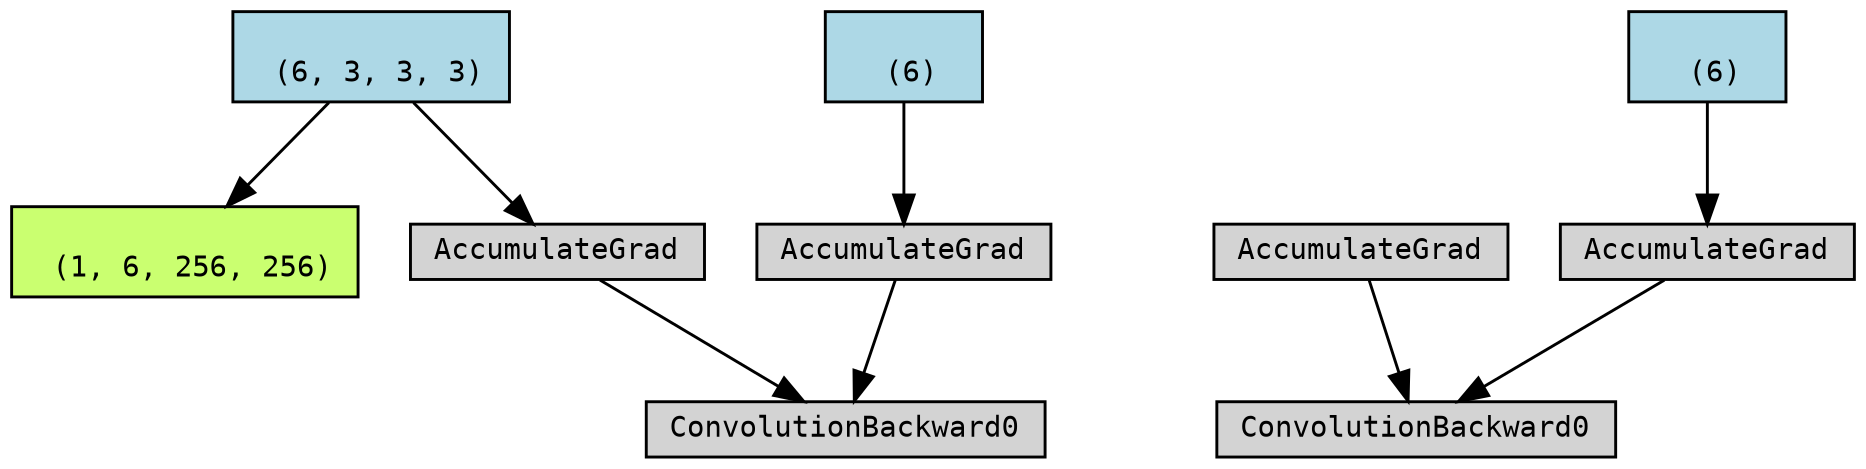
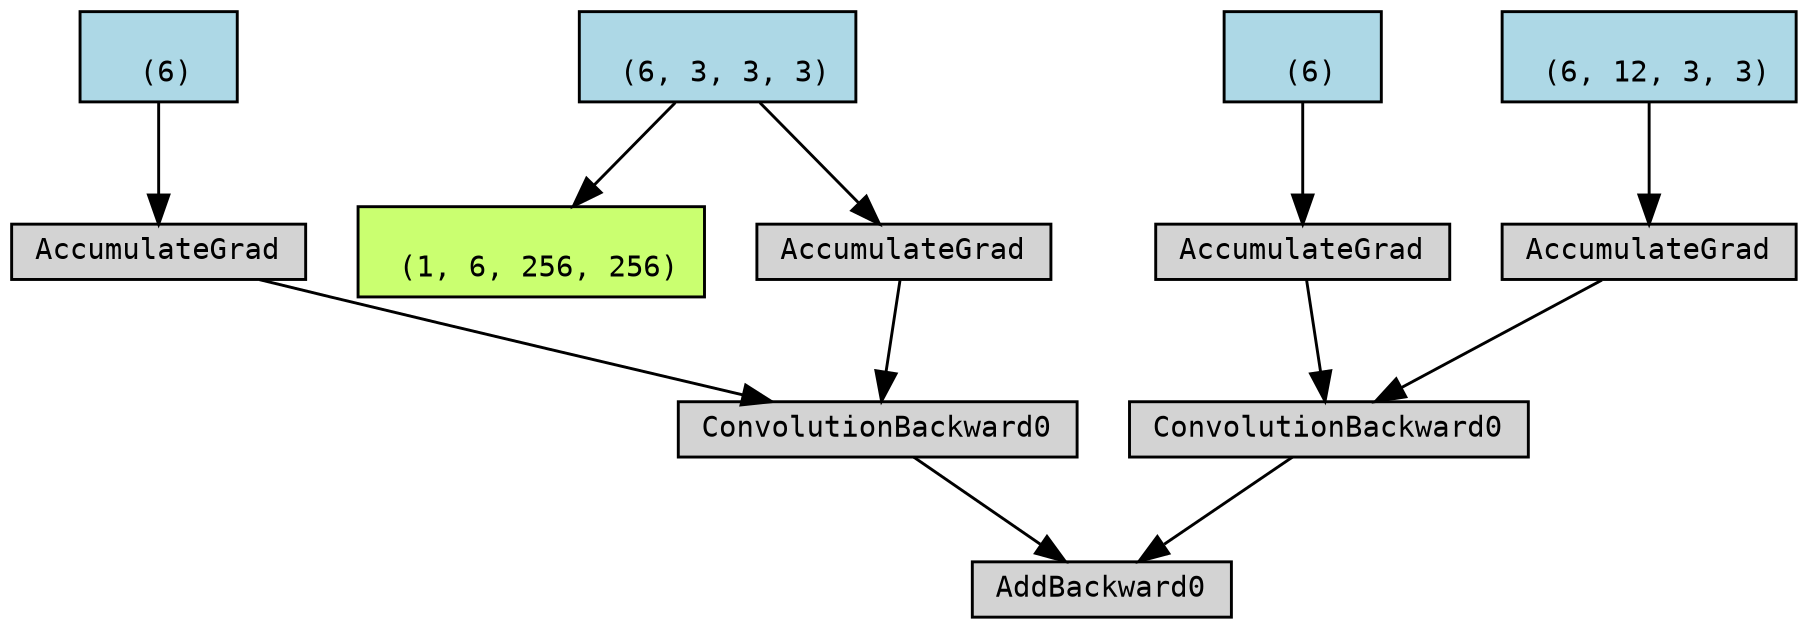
node "(6, 12, 3, 3)": added
node "AddBackward0": added
